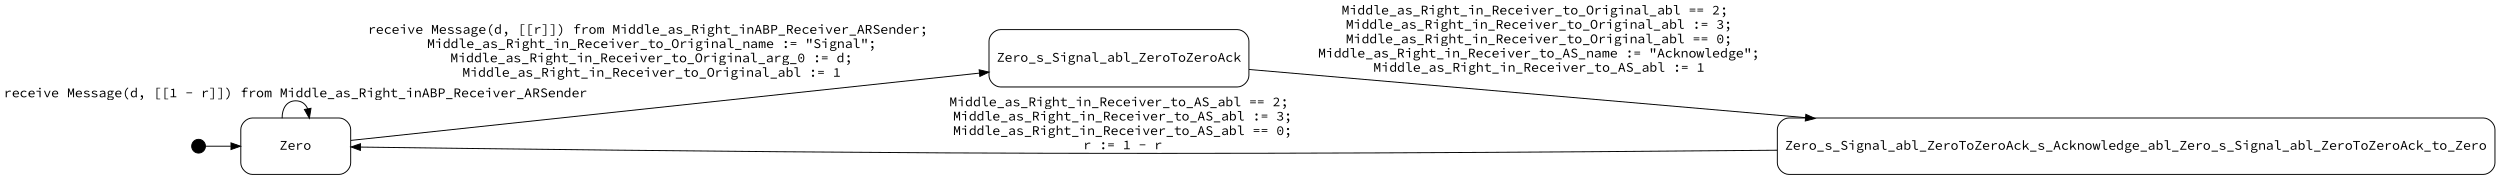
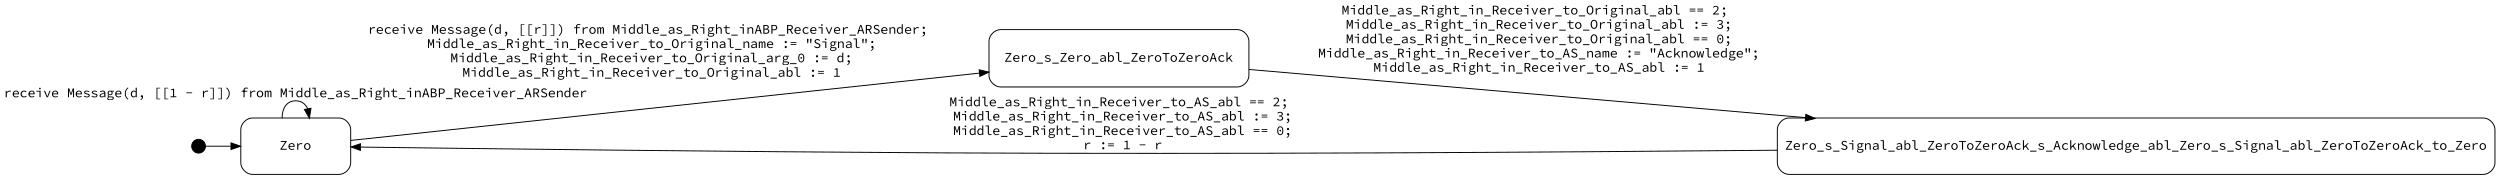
node "Zero_s_Signal_abl_ZeroToZeroAck": label "Zero_s_Signal_abl_ZeroToZeroAck" -> "Zero_s_Zero_abl_ZeroToZeroAck"
